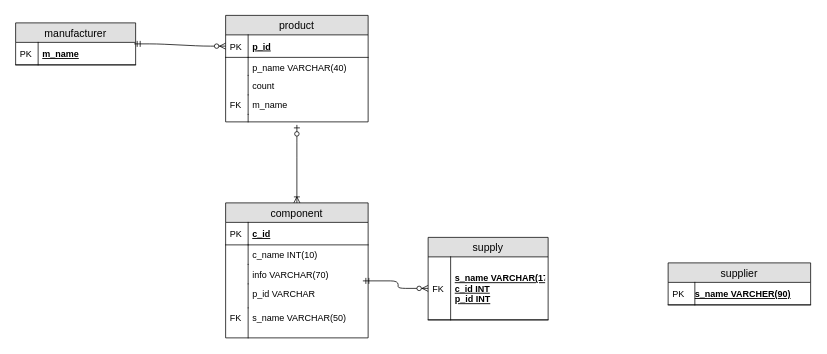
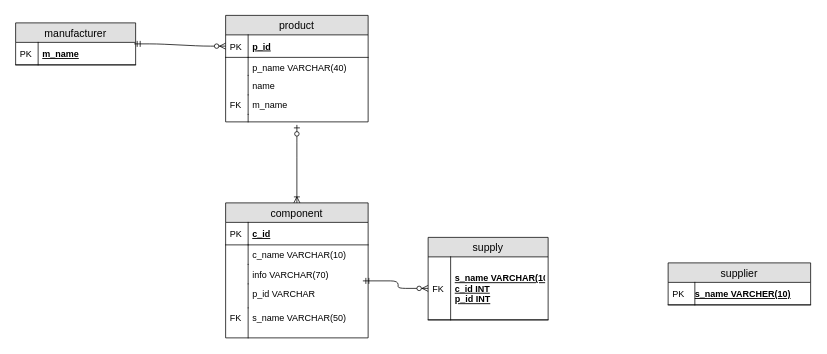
node "count": label "count" -> "name"
node "c_name INT(10)": label "c_name INT(10)" -> "c_name VARCHAR(10)"
node "s_name VARCHAR(17) c_id INT p_id INT": label "s_name VARCHAR(17) c_id INT p_id INT" -> "s_name VARCHAR(10) c_id INT p_id INT"
node "s_name VARCHER(90)": label "s_name VARCHER(90)" -> "s_name VARCHER(10)"
